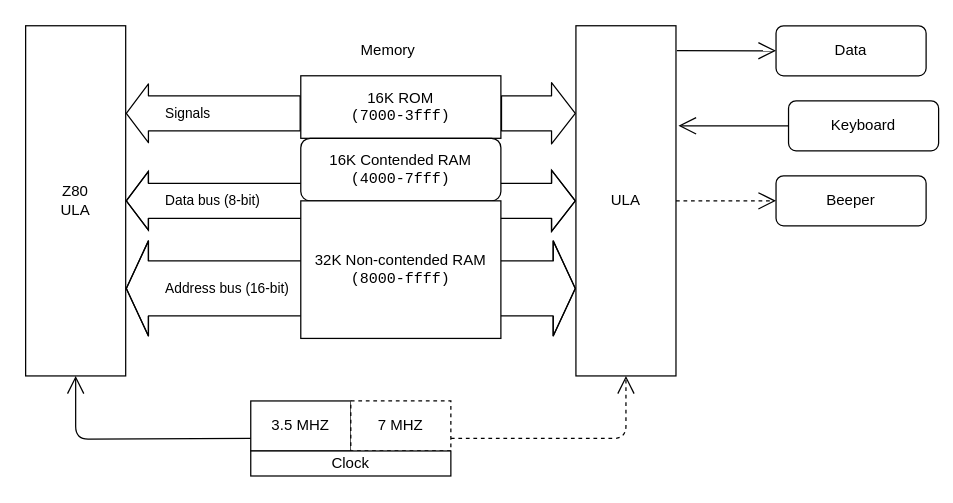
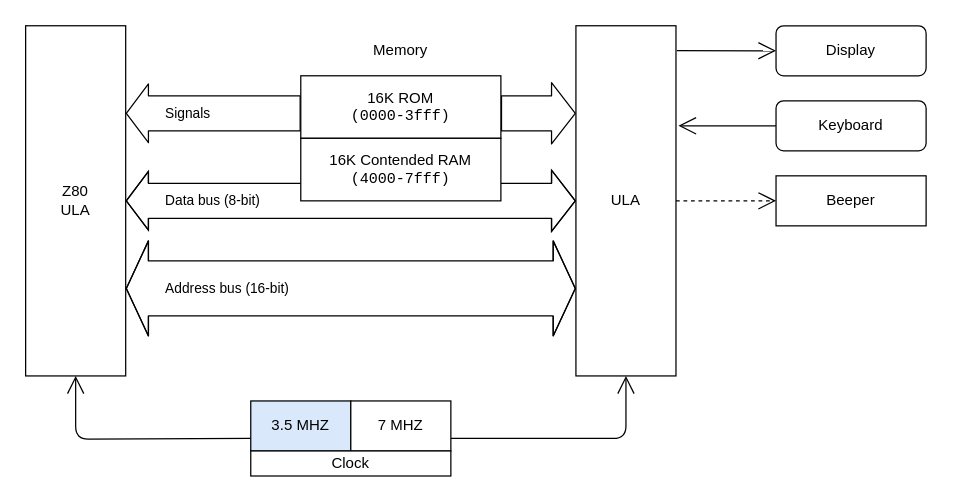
node "Memory": moved (388, 51) -> (401, 51)
node "Data": label "Data" -> "Display"
node "16K ROM (7000-3fff)": label "16K ROM (7000-3fff)" -> "16K ROM (0000-3fff)"
node "Keyboard": moved (863, 126) -> (851, 126)
node "16K Contended RAM (4000-7fff)": shape rounded rectangle -> rectangle
node "Beeper": shape rounded rectangle -> rectangle
node "32K Non-contended RAM (8000-ffff)": removed
node "3.5 MHZ": fillcolor #ffffff -> #dae8fc
node "7 MHZ": style dashed -> solid
edge "7 MHZ" -> "ULA": style dashed -> solid
